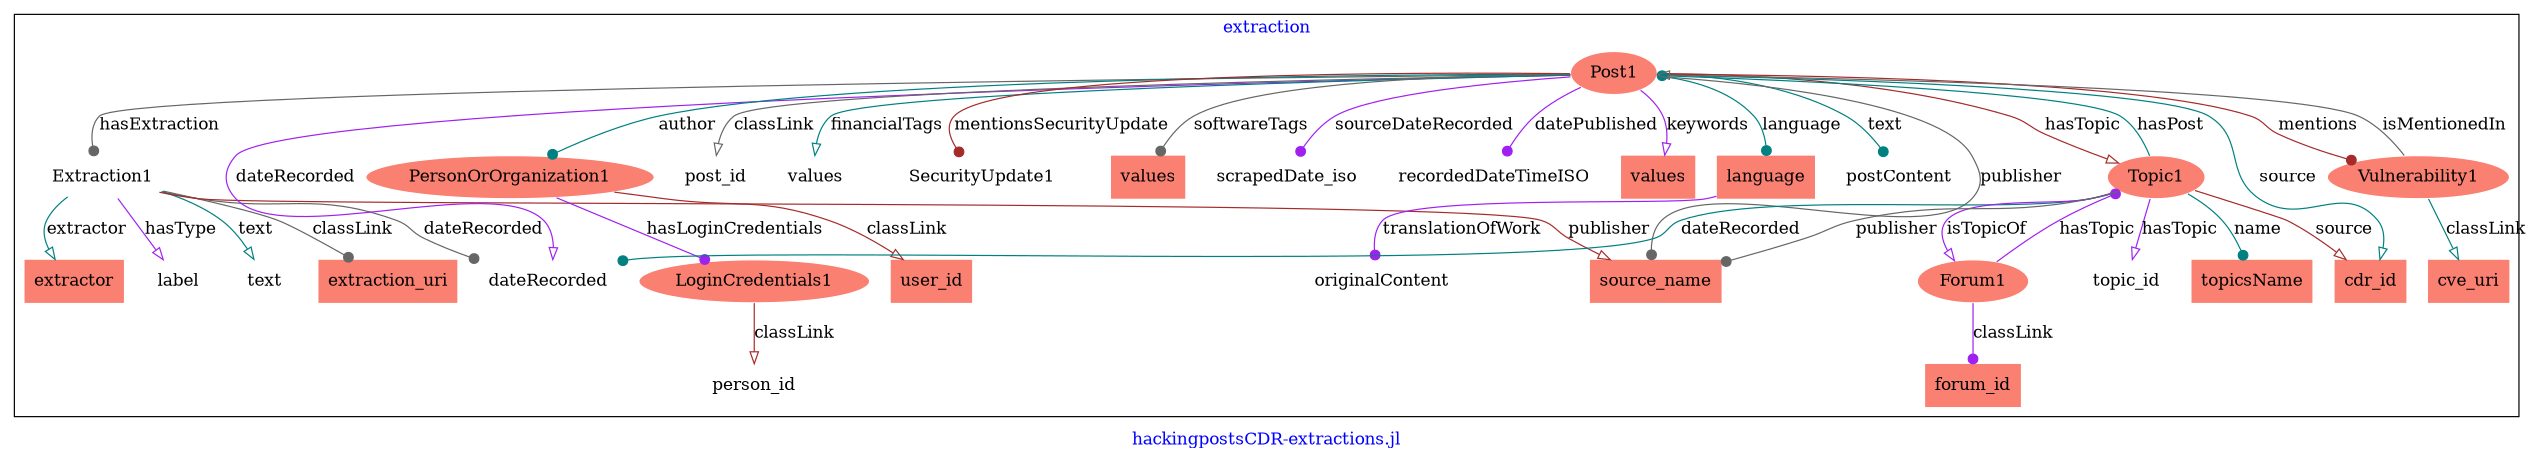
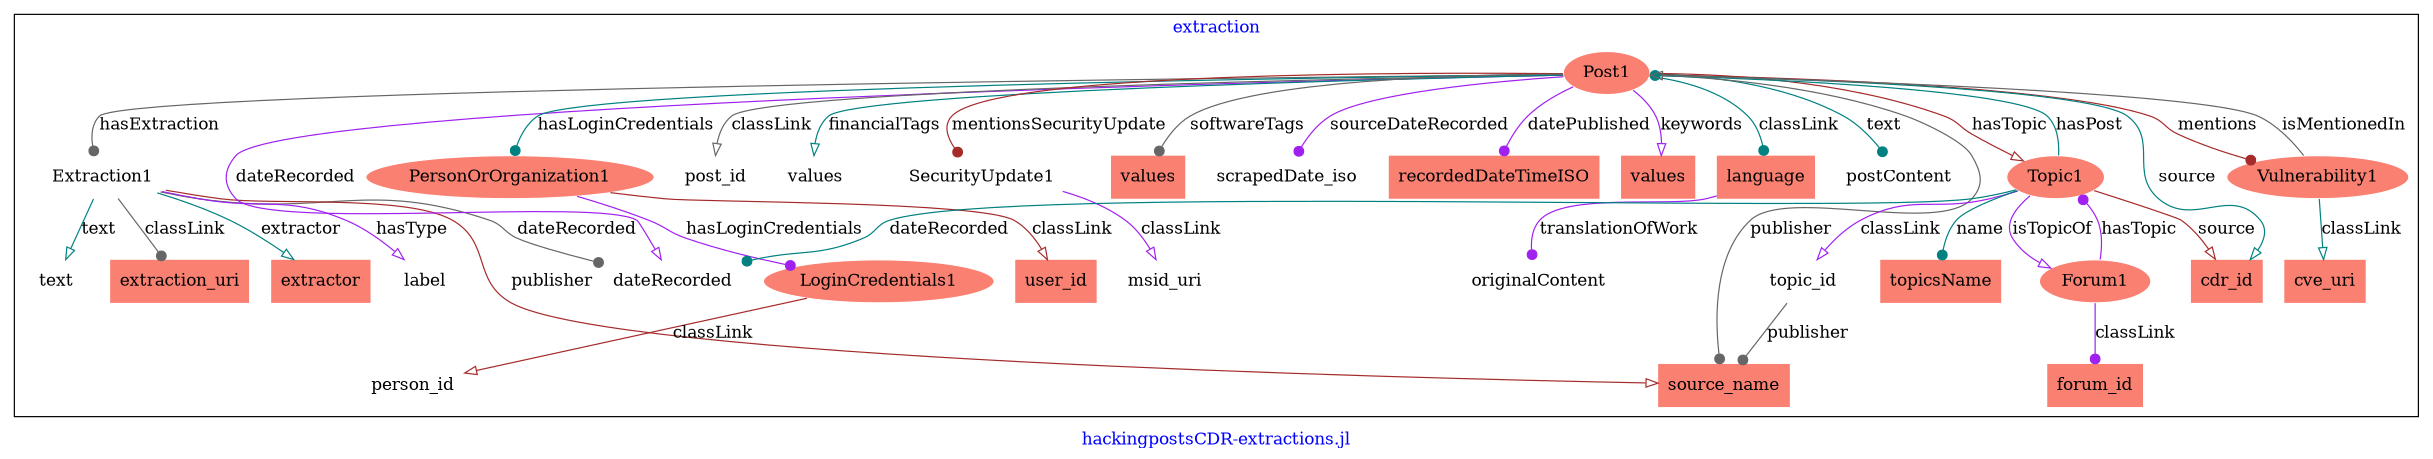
edge "Post1" -> "PersonOrOrganization1": label "author" -> "hasLoginCredentials"
edge "Post1" -> "language": label "language" -> "classLink"
node "recordedDateTimeISO": fillcolor white -> salmon
edge "Topic1" -> "source_name": now "topic_id" -> "source_name"
edge "Topic1" -> "topic_id": label "hasTopic" -> "classLink"
node "msid_uri": added
